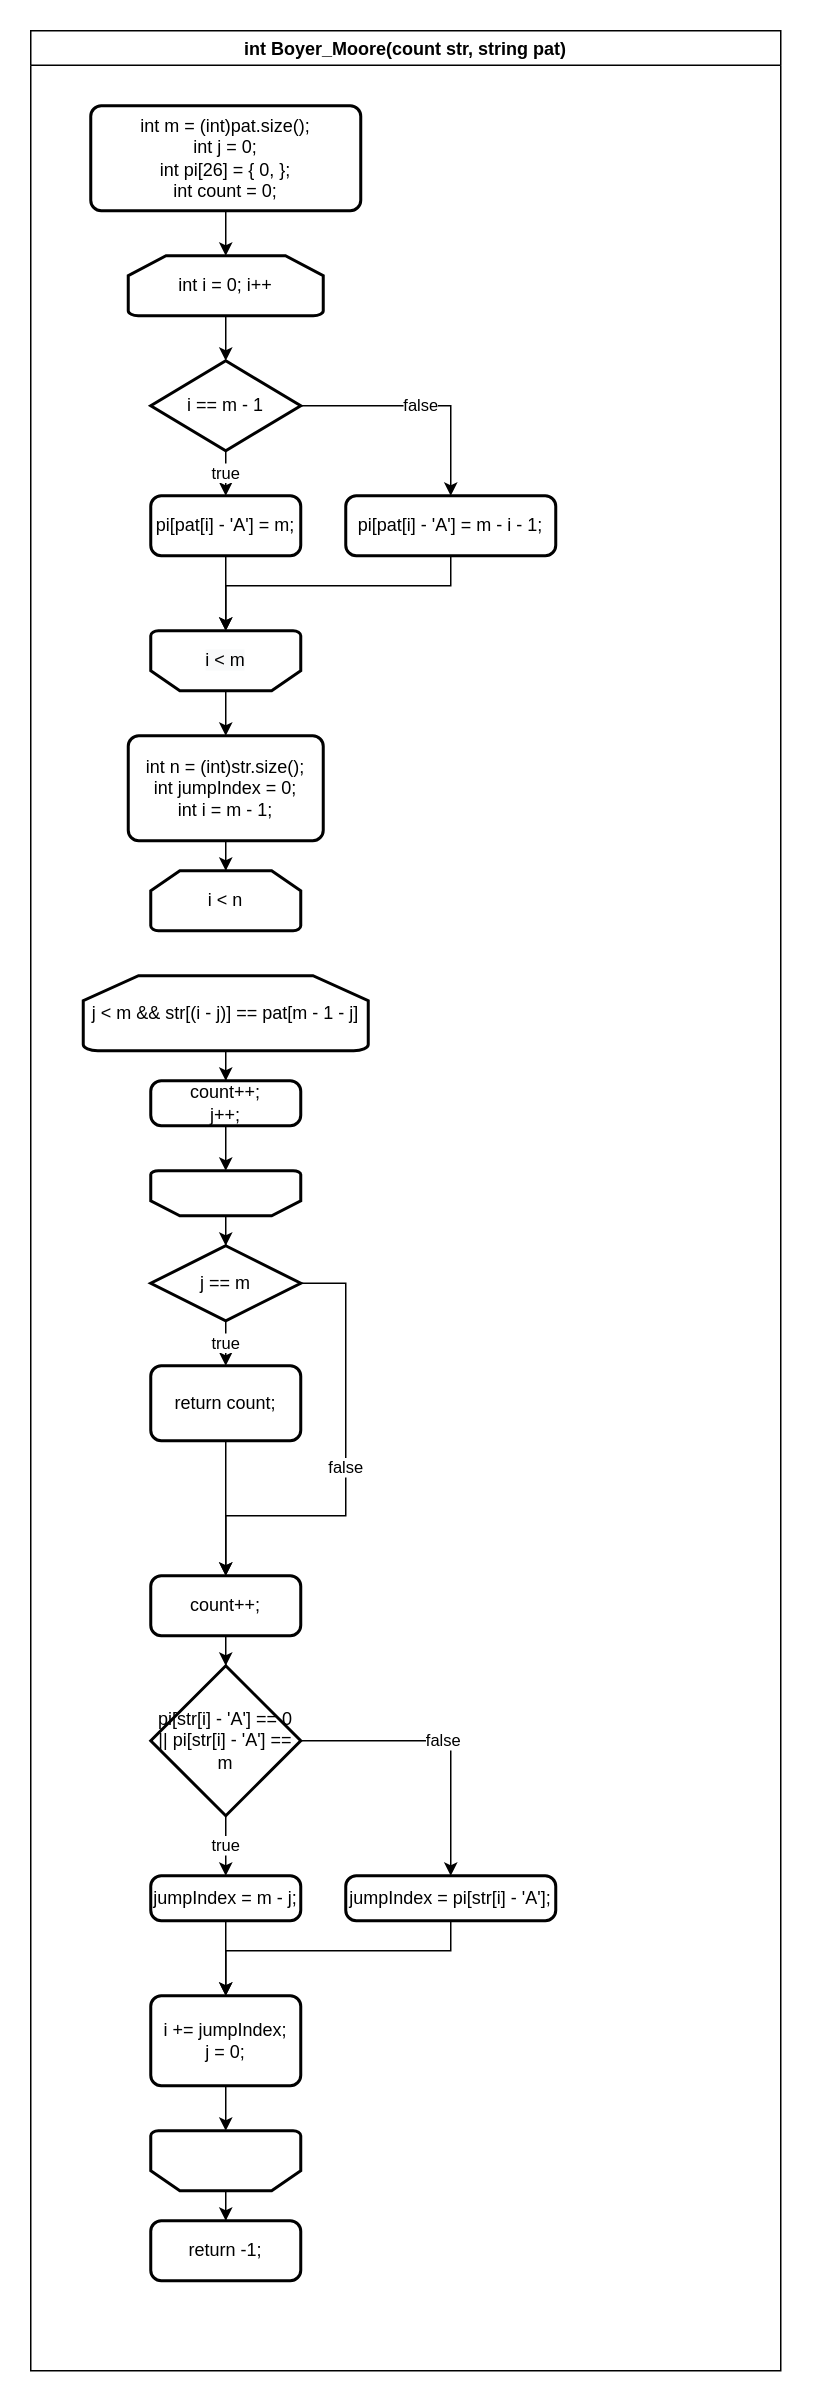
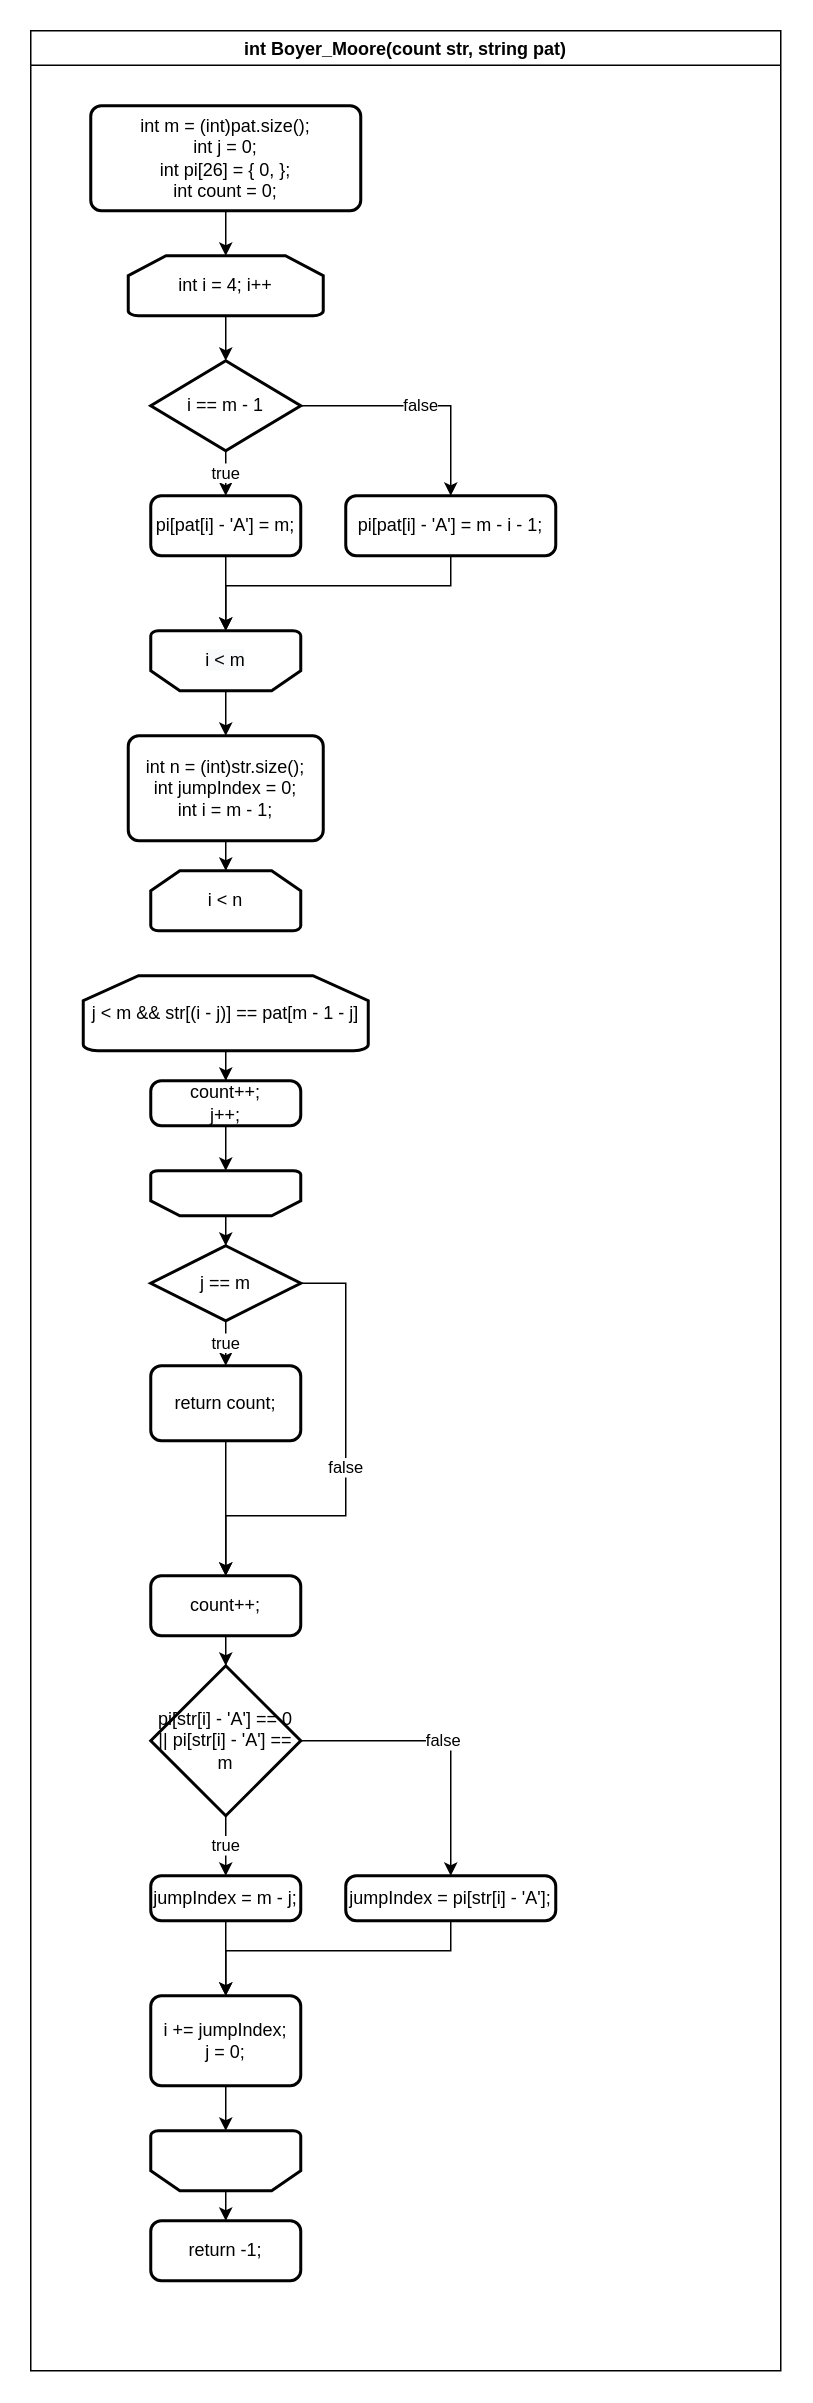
node "int i = 0; i++": label "int i = 0; i++" -> "int i = 4; i++"
